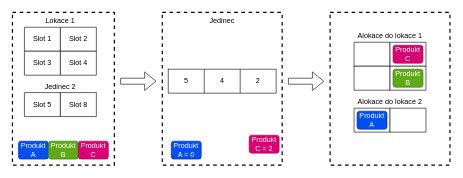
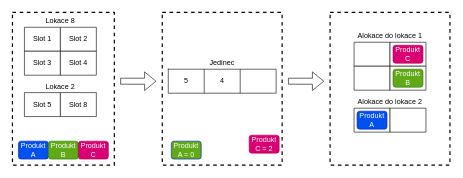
node "Lokace 1": label "Lokace 1" -> "Lokace 8"
node "Jedinec": moved (222, 21) -> (222, 63)
node "2": removed
node "Jedinec 2": label "Jedinec 2" -> "Lokace 2"
node "Produkt A = 0": fillcolor #0050ef -> #60a917
